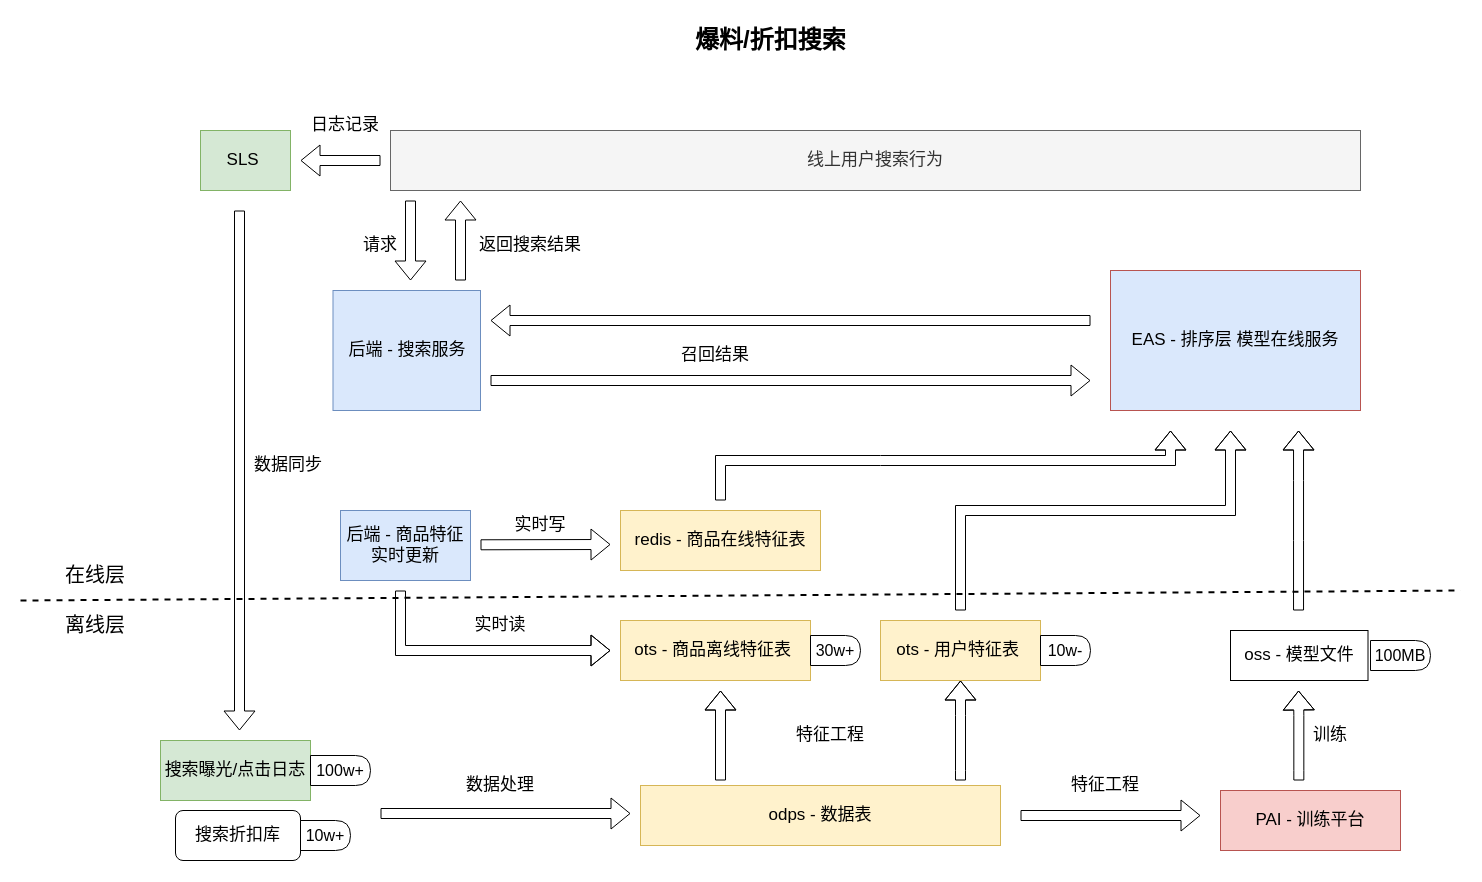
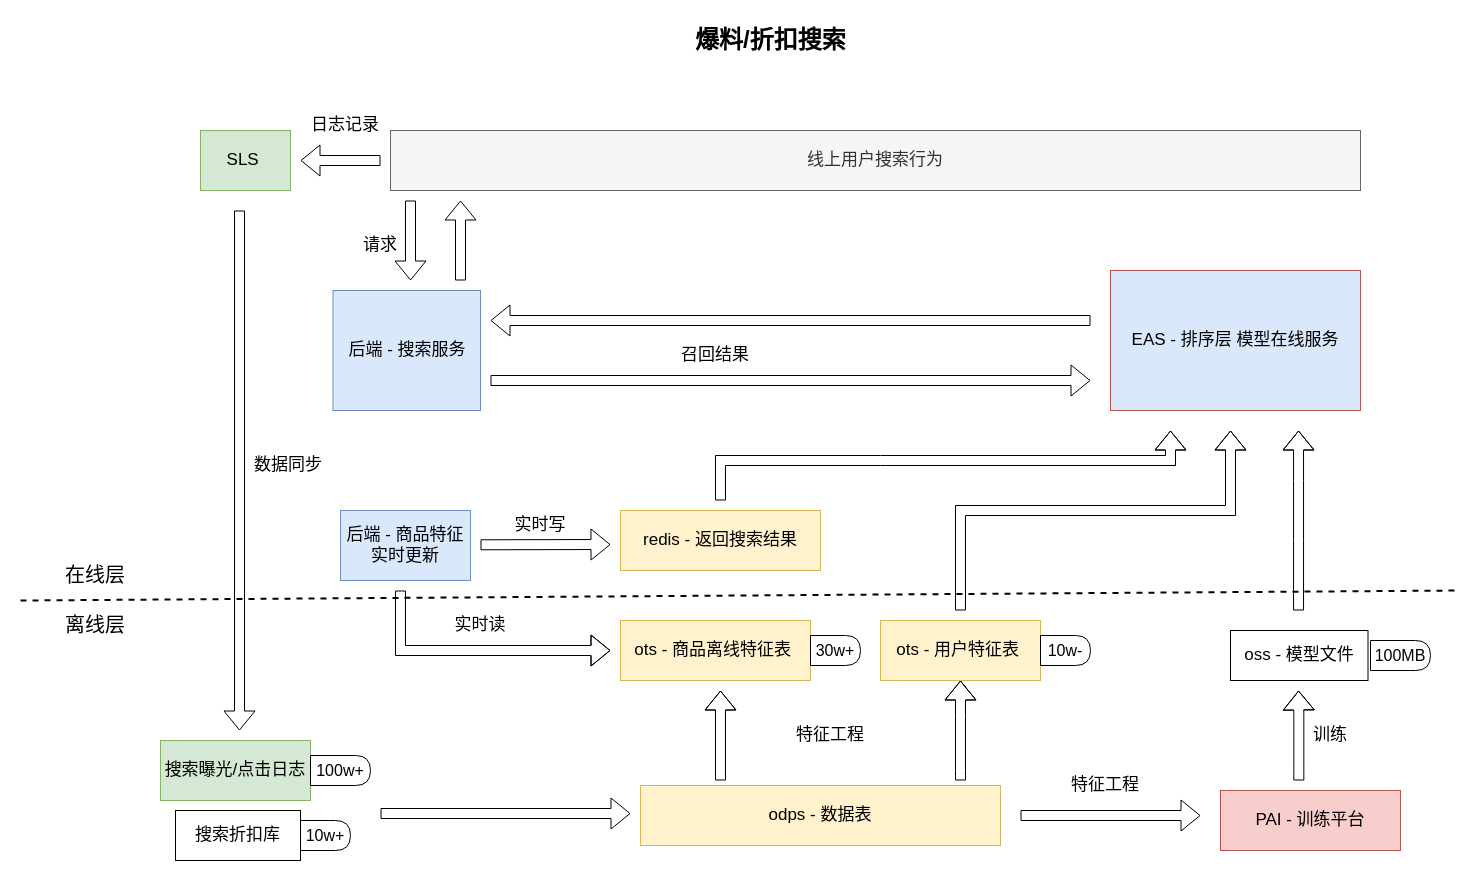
node "返回搜索结果": removed
node "redis - 商品在线特征表": label "redis - 商品在线特征表" -> "redis - 返回搜索结果"
node "实时读": moved (501, 626) -> (481, 626)
node "数据处理": removed
node "搜索折扣库": shape rounded rectangle -> rectangle
